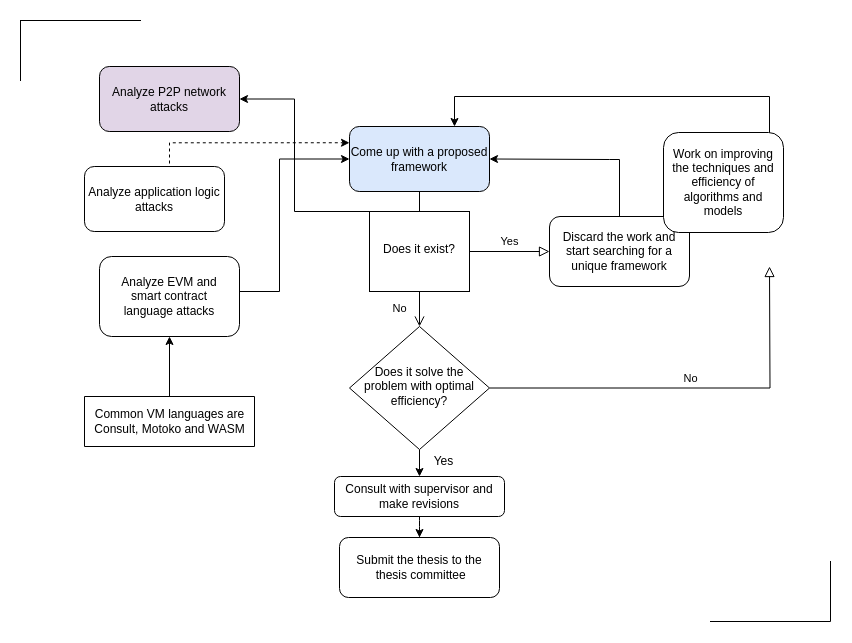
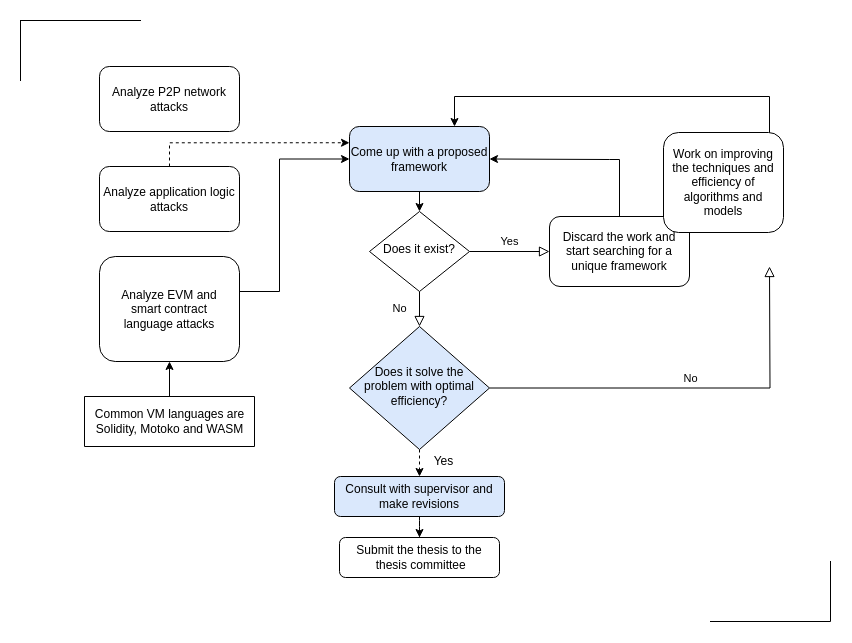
node "Analyze P2P network attacks": fillcolor #e1d5e7 -> #ffffff
node "Analyze application logic attacks": moved (155, 199) -> (170, 199)
edge "Come up with a proposed framework" -> "Analyze P2P network attacks": now "Come up with a proposed framework" -> "Does it exist?"
node "Does it exist?": shape rectangle -> diamond
node "Analyze EVM and smart contract language attacks": size 140x80 -> 140x105
edge "Does it exist?" -> "Does it solve the problem with optimal efficiency?": arrowhead open -> block
node "Does it solve the problem with optimal efficiency?": fillcolor #ffffff -> #dae8fc
node "Common VM languages are Consult, Motoko and WASM": label "Common VM languages are Consult, Motoko and WASM" -> "Common VM languages are Solidity, Motoko and WASM"
edge "Does it solve the problem with optimal efficiency?" -> "Consult with supervisor and make revisions": style solid -> dashed
node "Consult with supervisor and make revisions": fillcolor #ffffff -> #dae8fc
node "Submit the thesis to the thesis committee": size 160x60 -> 160x40
